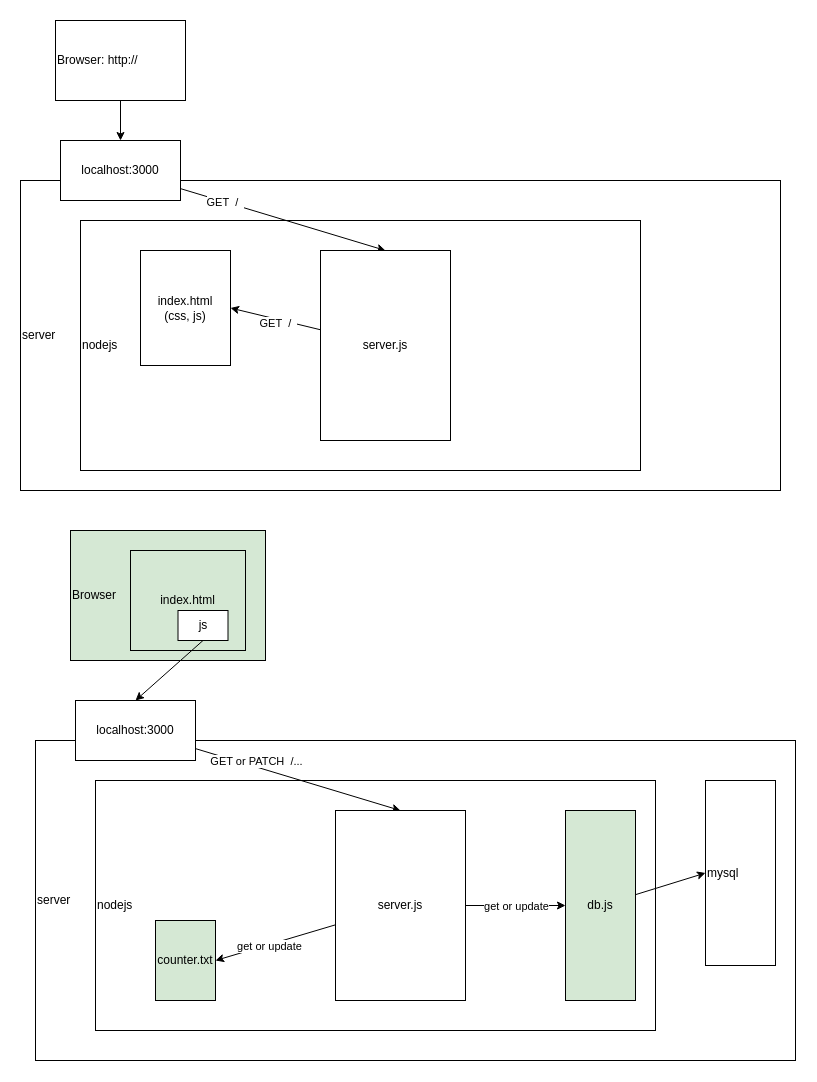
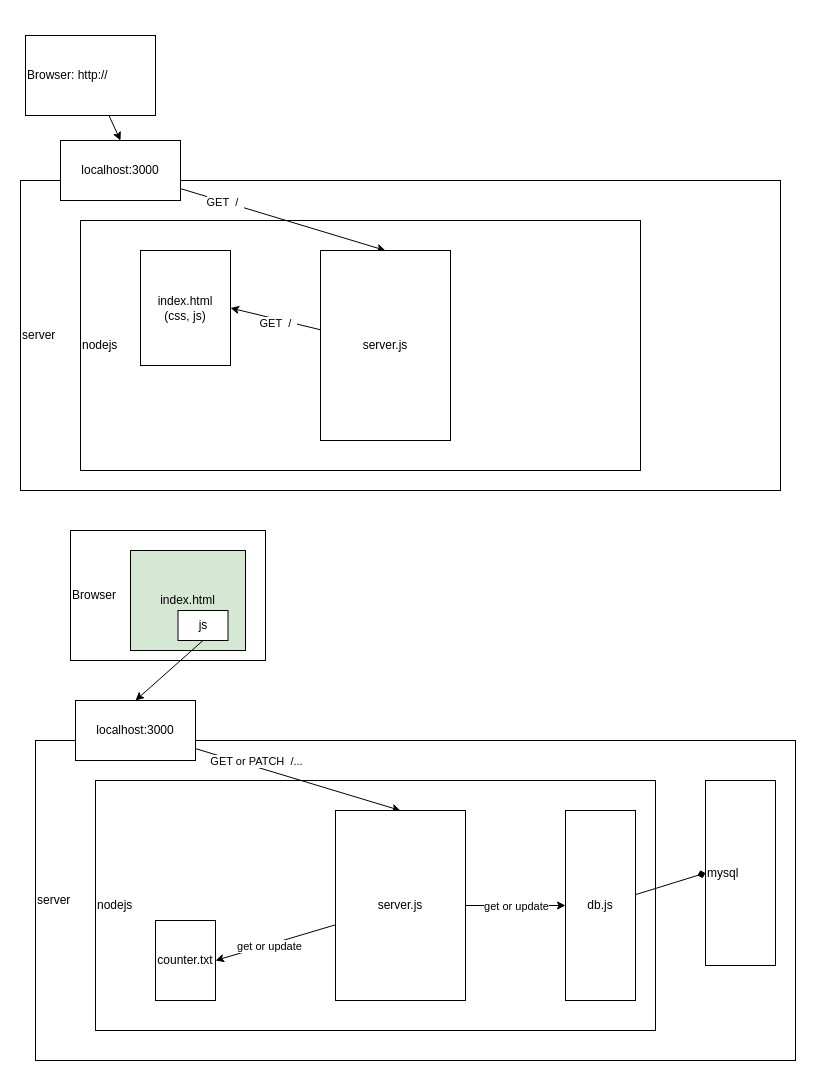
node "Browser: http://": moved (121, 61) -> (91, 76)
node "Browser": fillcolor #d5e8d4 -> #ffffff
edge "db.js" -> "mysql": arrowhead classic -> diamond
node "db.js": fillcolor #d5e8d4 -> #ffffff
node "counter.txt": fillcolor #d5e8d4 -> #ffffff
